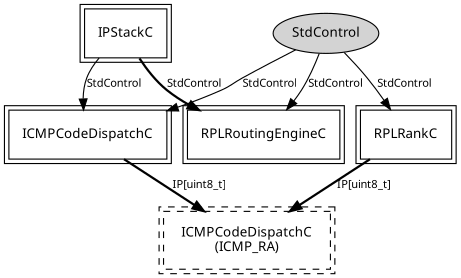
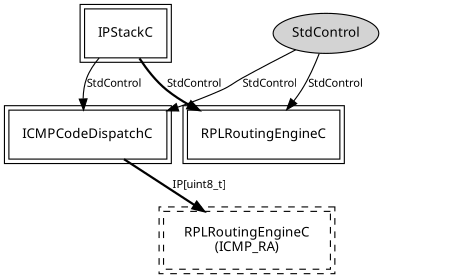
node "RPLRankC": removed
node "ICMPCodeDispatchC (ICMP_RA)": label "ICMPCodeDispatchC (ICMP_RA)" -> "RPLRoutingEngineC (ICMP_RA)"
